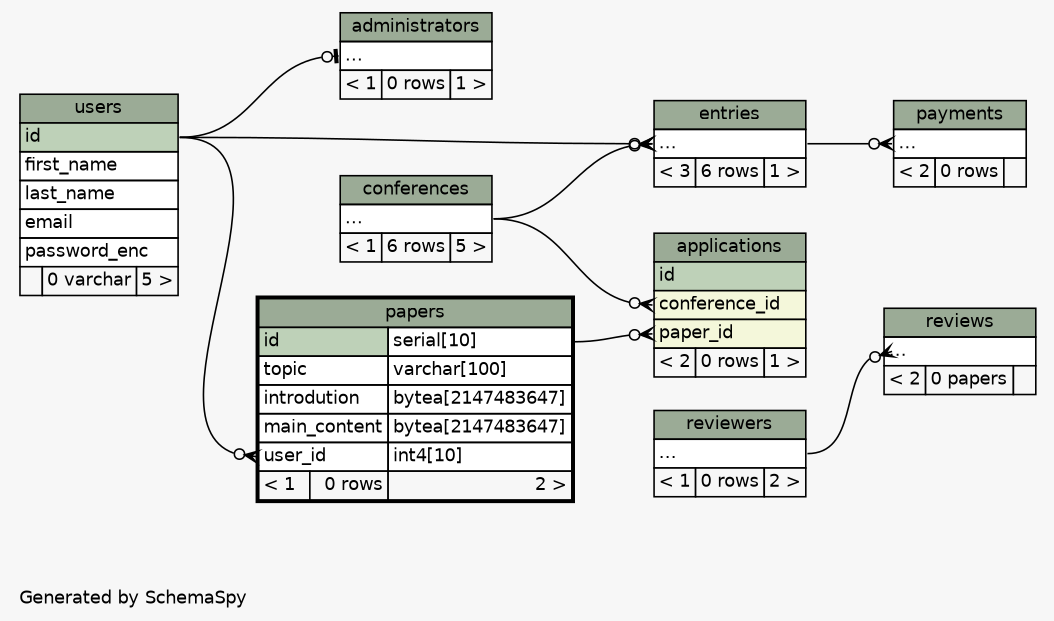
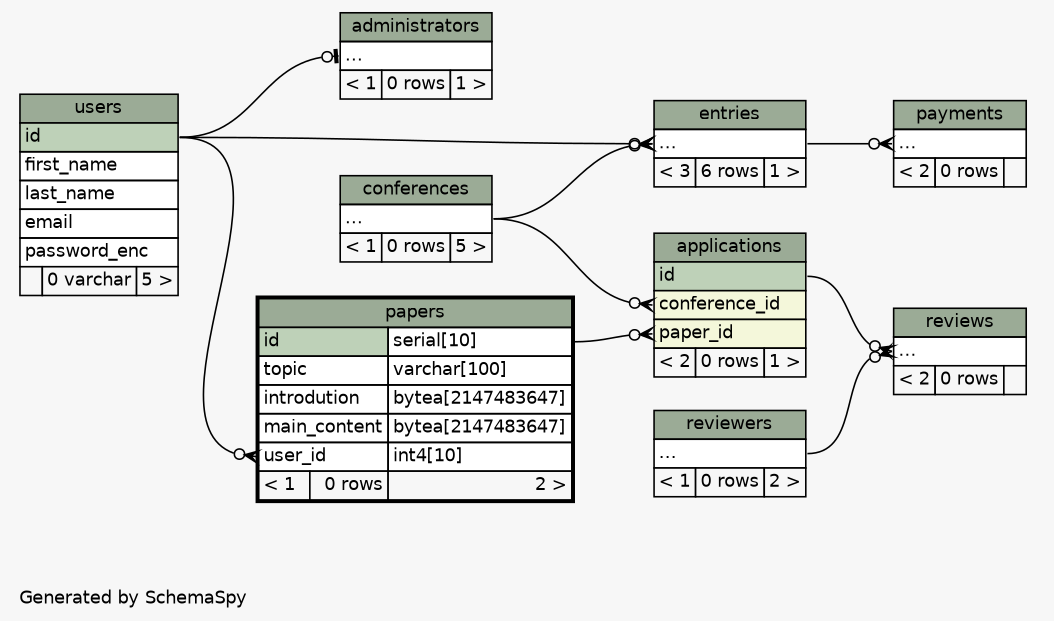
node "conferences": text "6 rows" -> "0 rows"
edge "applications" -> "reviews": added
node "reviews": text "0 papers" -> "0 rows"
